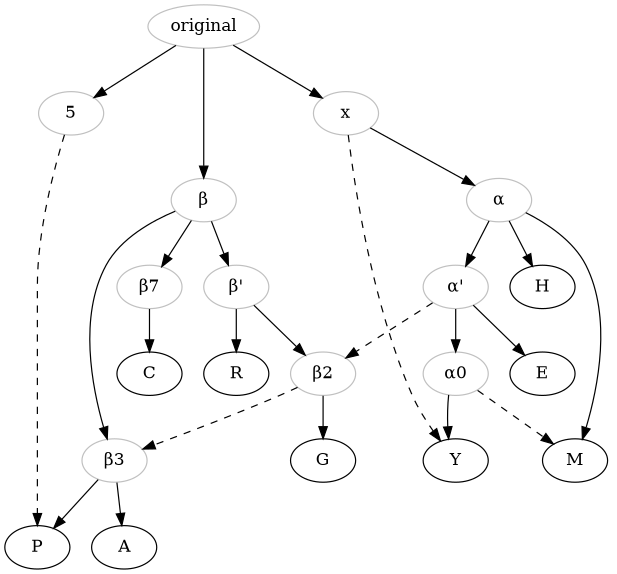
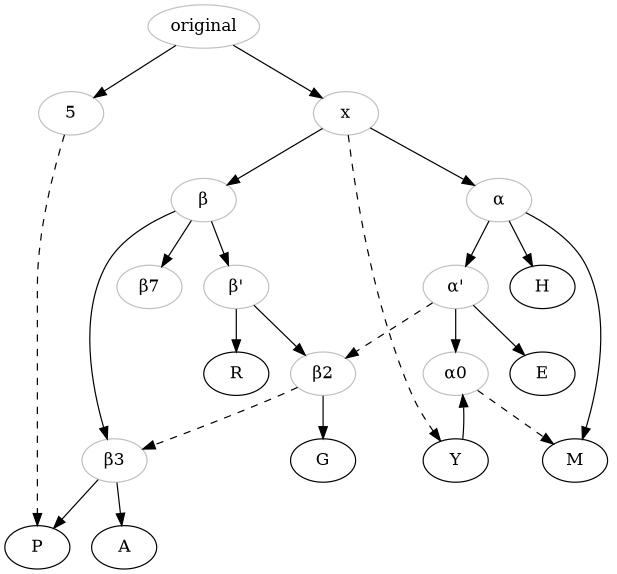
edge "original" -> "β": now "x" -> "β"
node "C": removed
edge "α0" -> "Y": reversed
